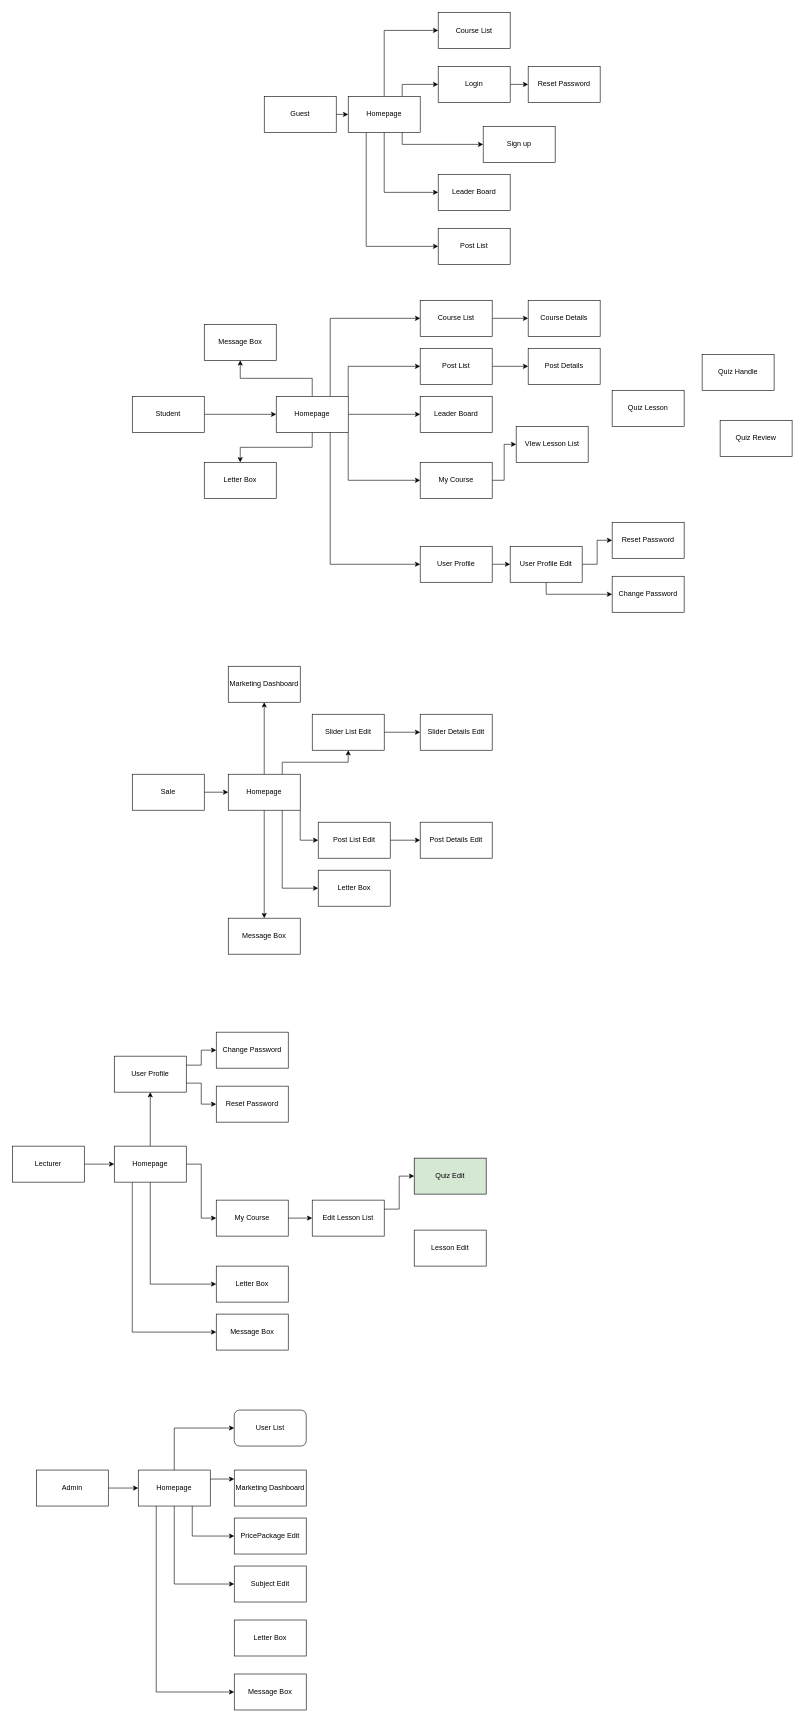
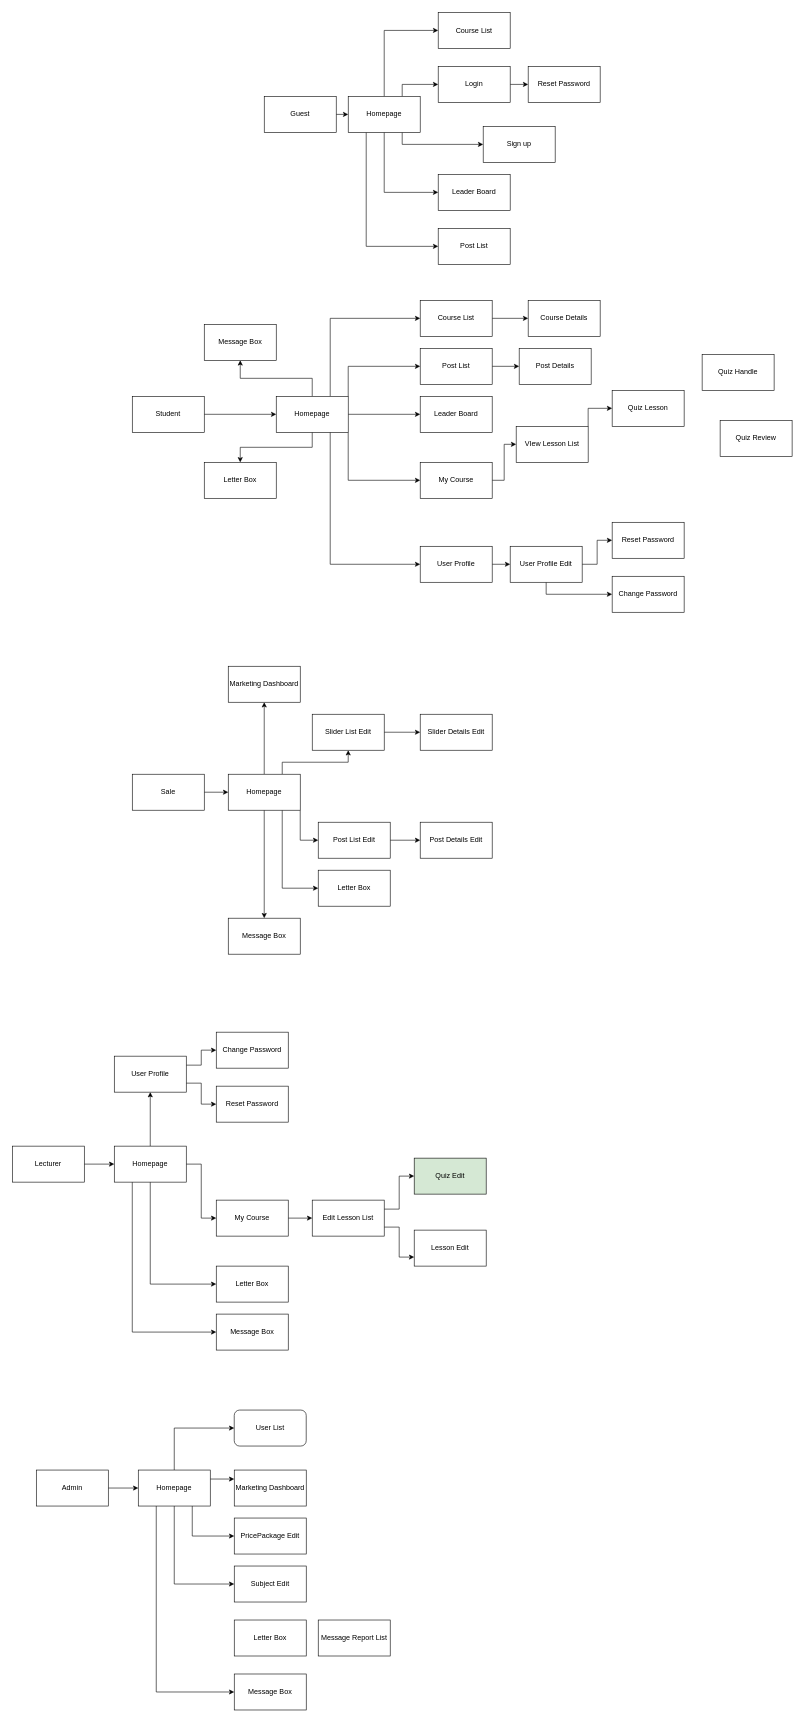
node "Post Details": moved (564, 366) -> (555, 366)
edge "VIew Lesson List" -> "Quiz Lesson": added
edge "Edit Lesson List" -> "Lesson Edit": added
node "Message Report List": added
